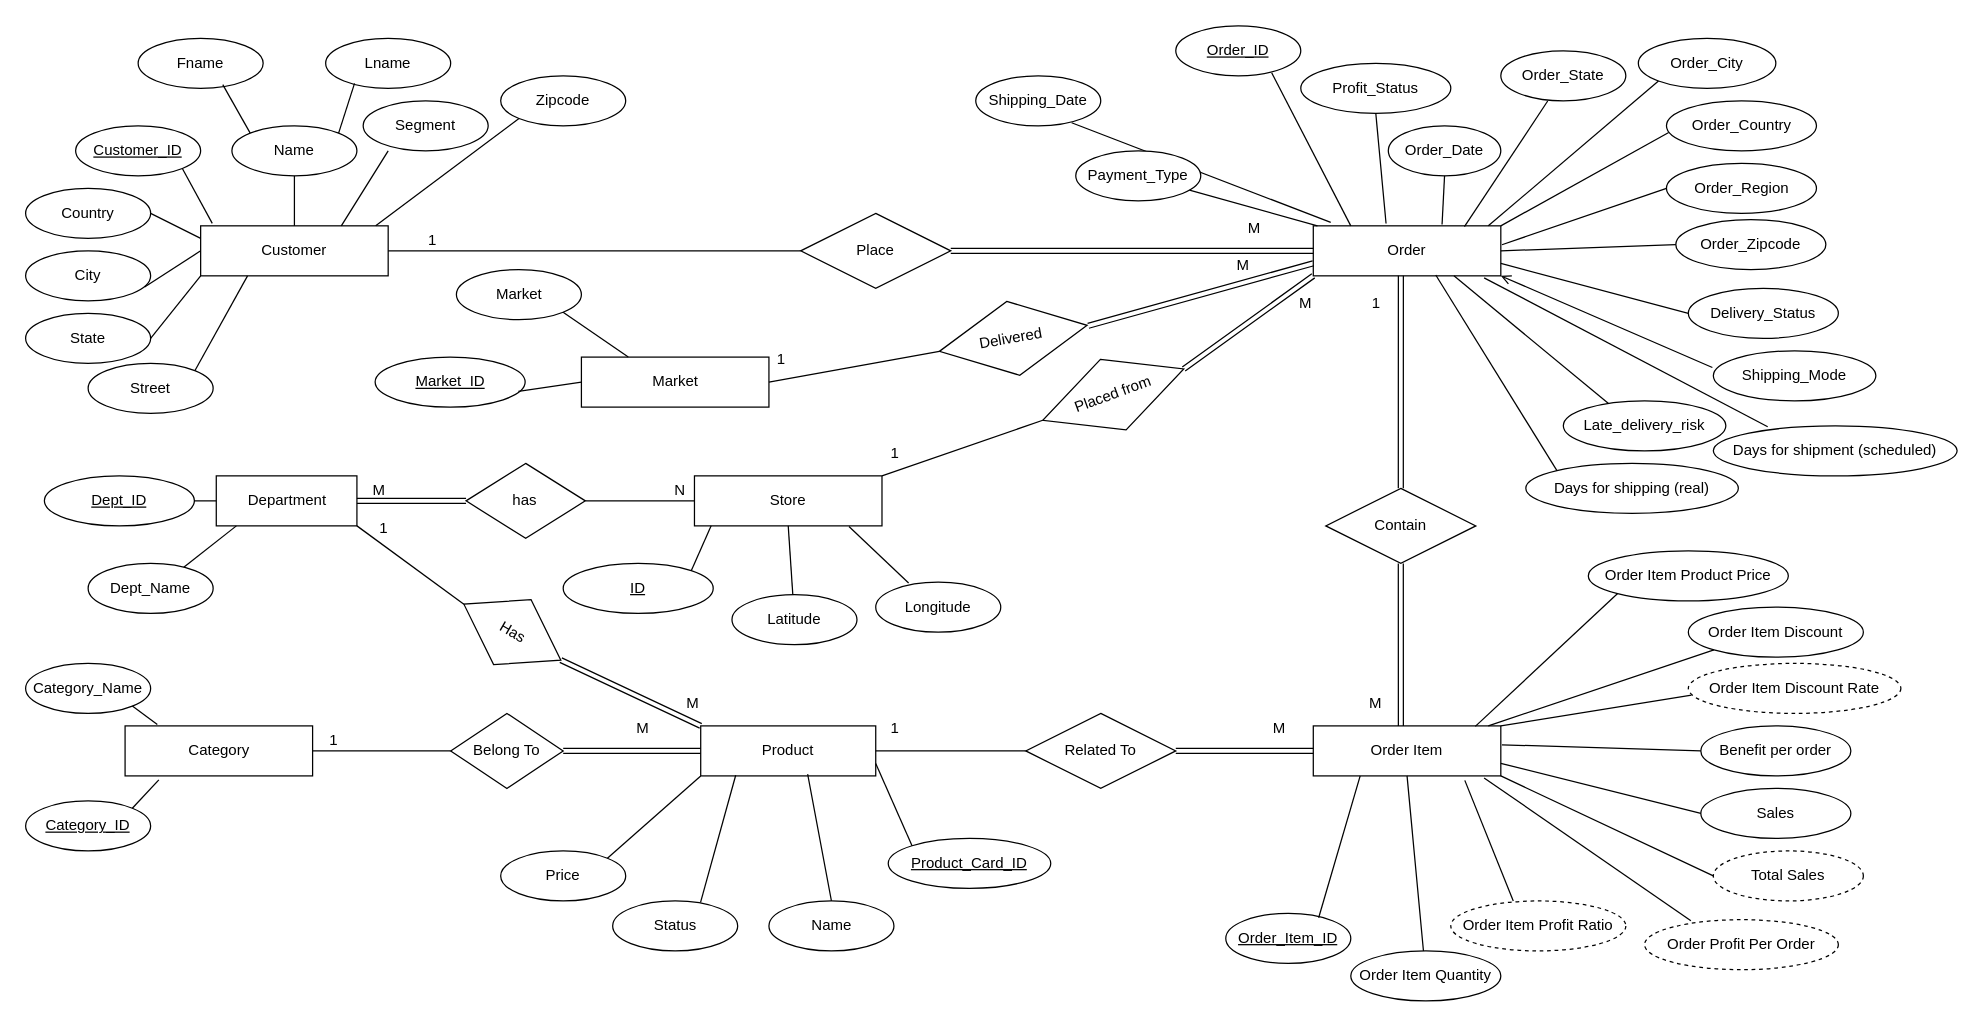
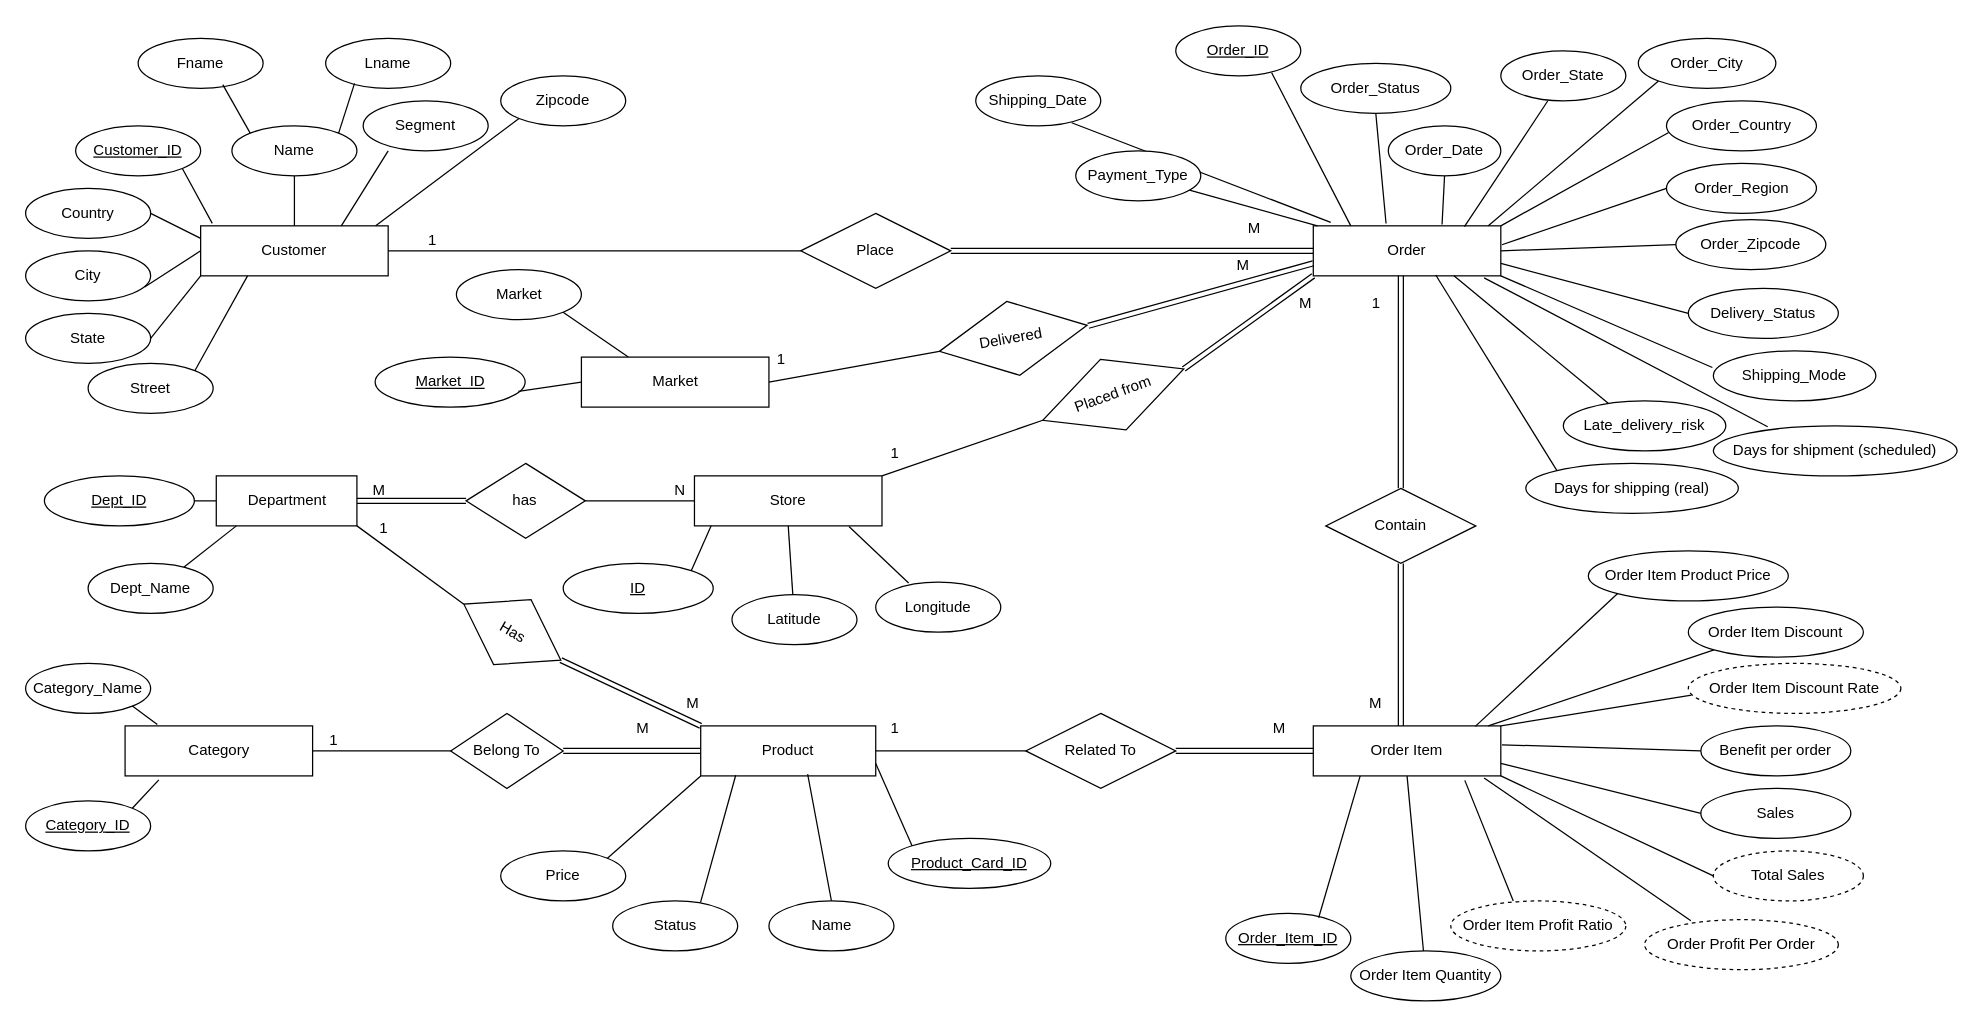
node "Profit_Status": label "Profit_Status" -> "Order_Status"
edge "Shipping_Mode" -> "Order": arrowhead open -> none
